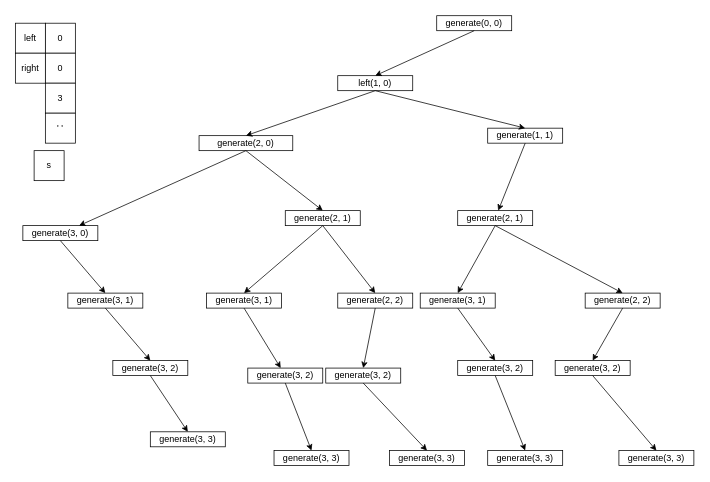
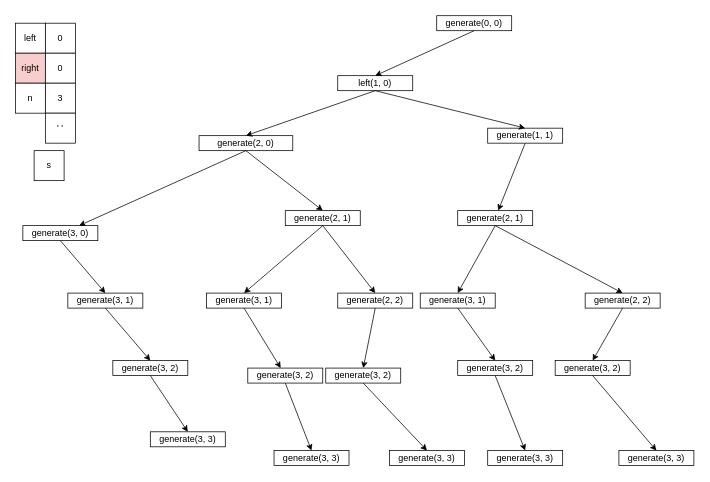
node "right": fillcolor #ffffff -> #f8cecc
node "n": added
